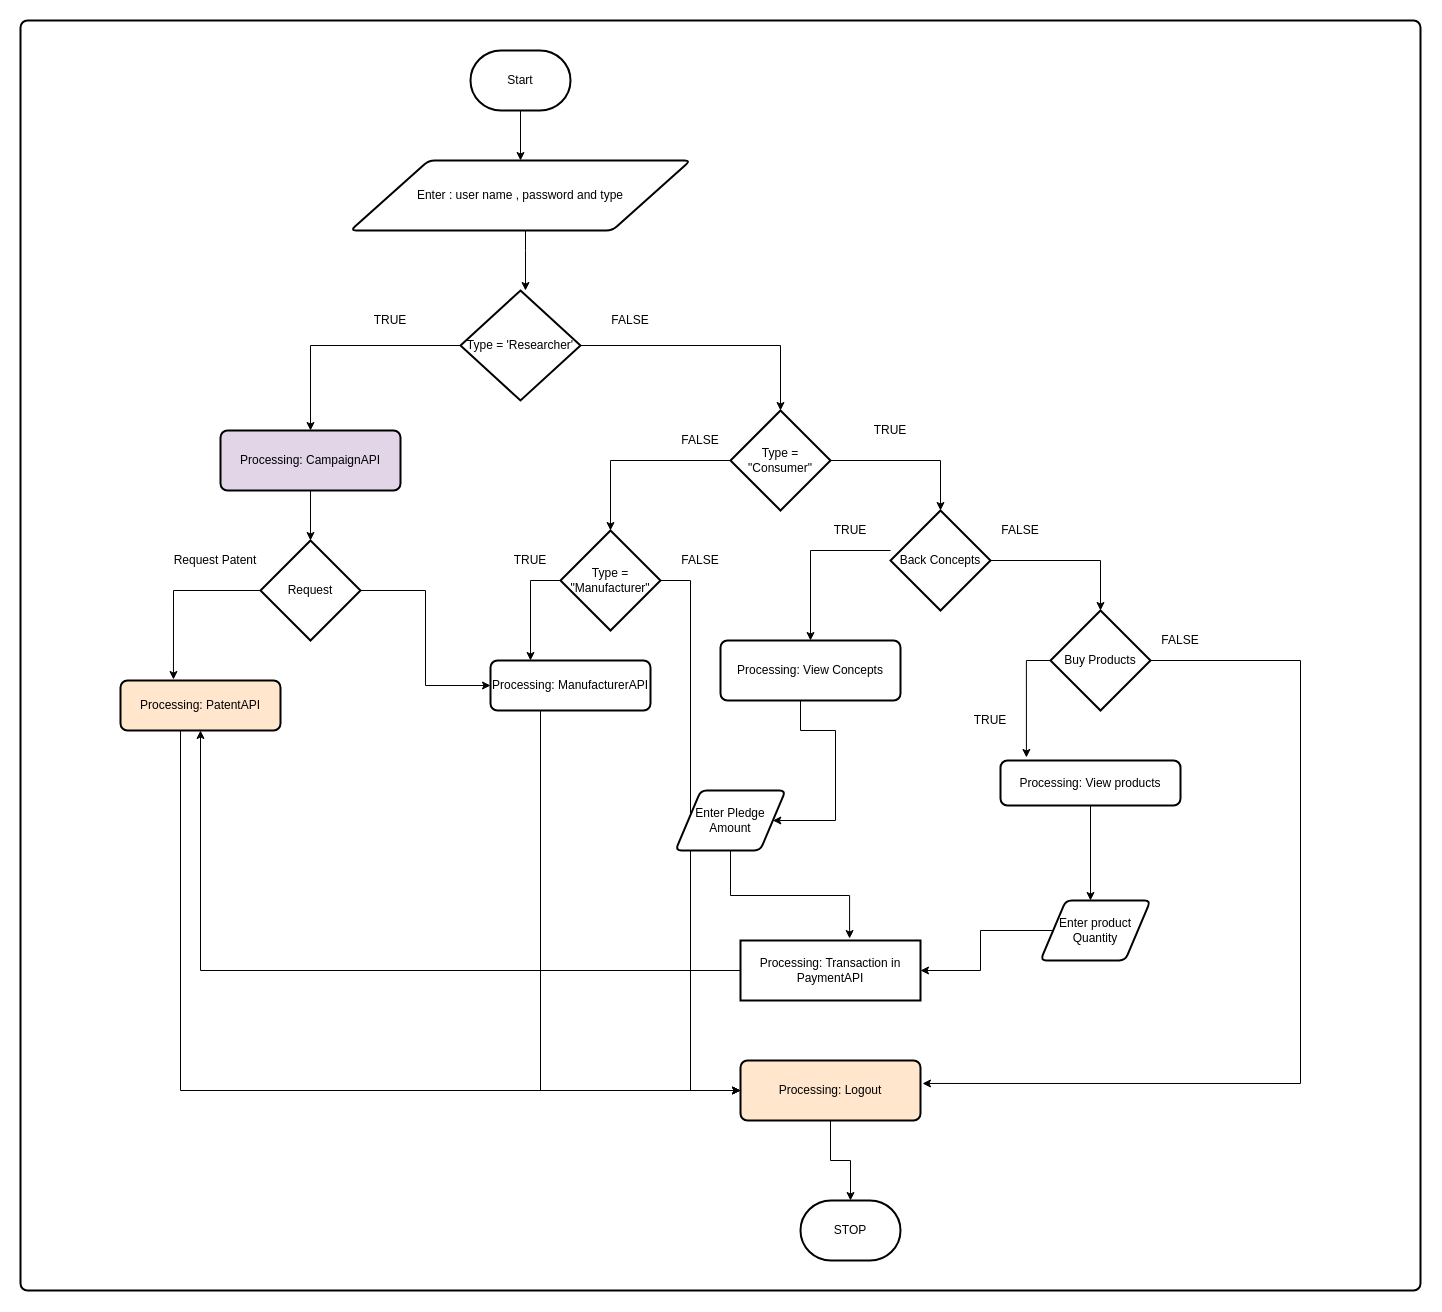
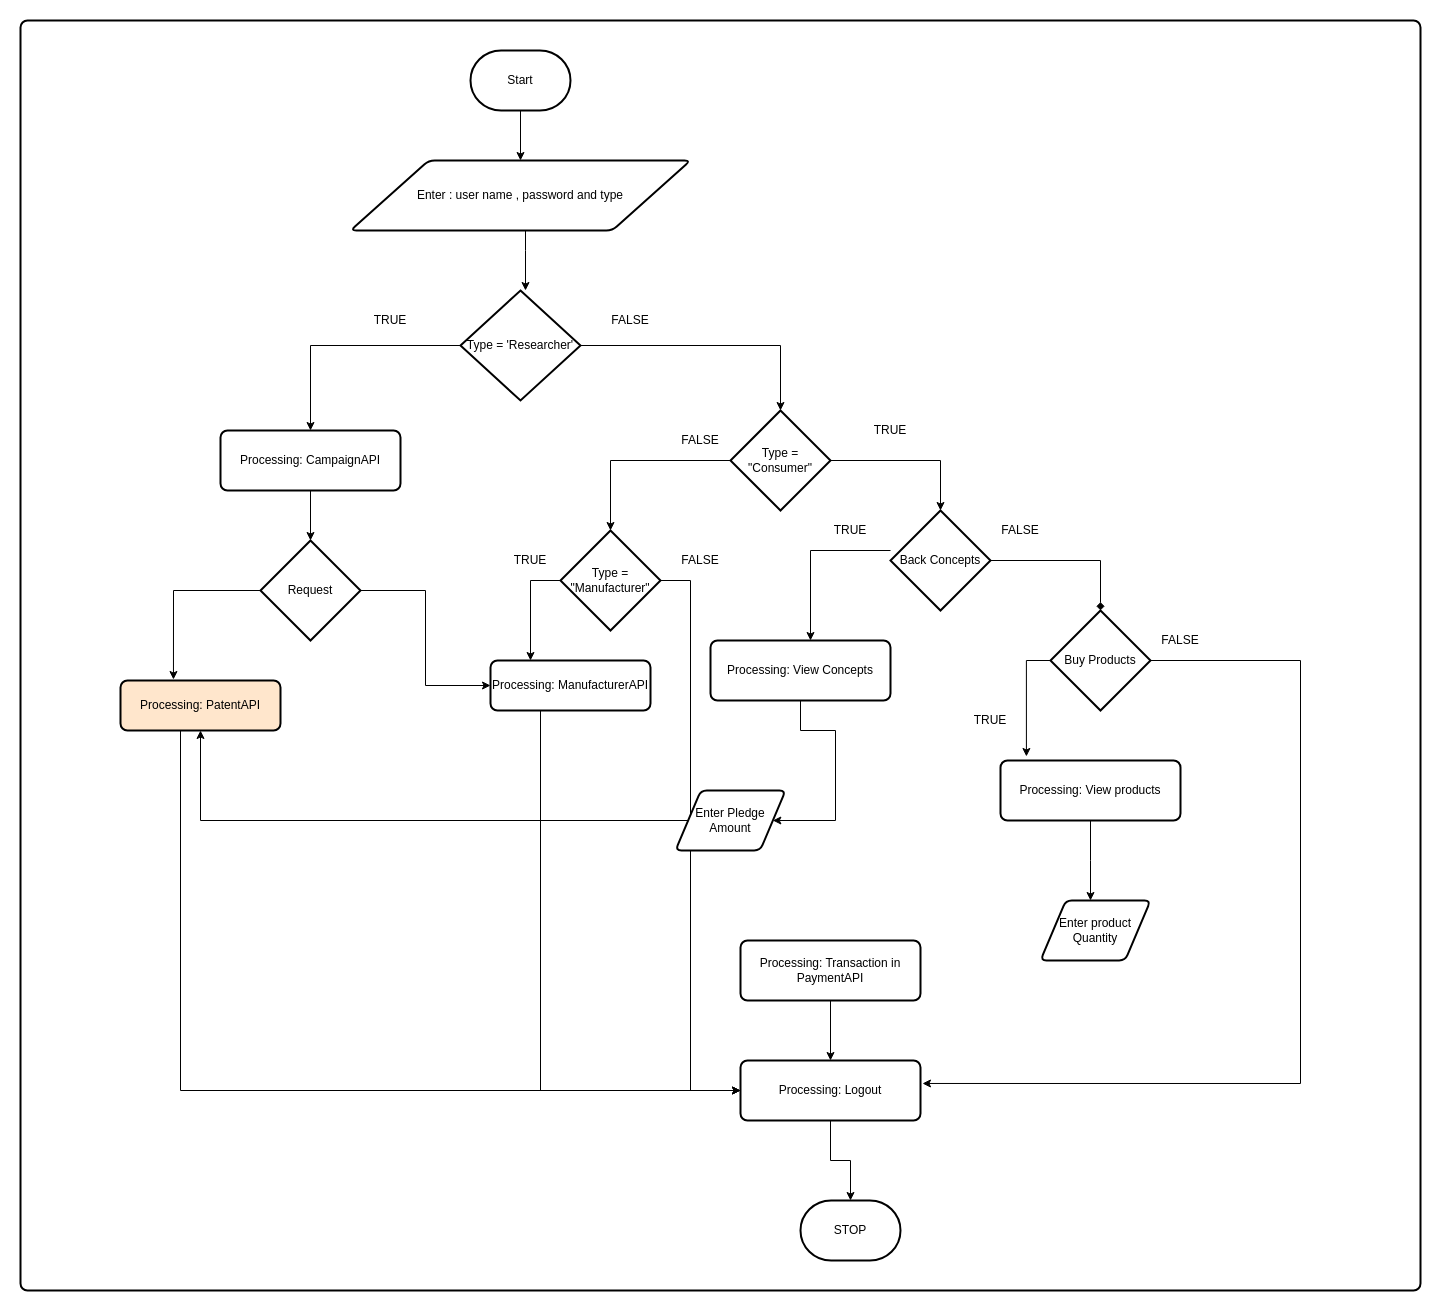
node "Processing: CampaignAPI": fillcolor #e1d5e7 -> #ffffff
node "Request Patent": removed
edge "Back Concepts" -> "Buy Products": arrowhead classic -> diamond
node "Processing: View Concepts": moved (811, 671) -> (801, 671)
node "Processing: View products": size 180x45 -> 180x60
edge "Enter Pledge Amount" -> "Processing: Transaction in PaymentAPI": now "Enter Pledge Amount" -> "Processing: PatentAPI"
edge "Enter product Quantity" -> "Processing: Transaction in PaymentAPI": removed
edge "Processing: Transaction in PaymentAPI" -> "Processing: PatentAPI": now "Processing: Transaction in PaymentAPI" -> "Processing: Logout"
node "Processing: Transaction in PaymentAPI": shape rectangle -> rounded rectangle
node "Processing: Logout": fillcolor #ffe6cc -> #ffffff
